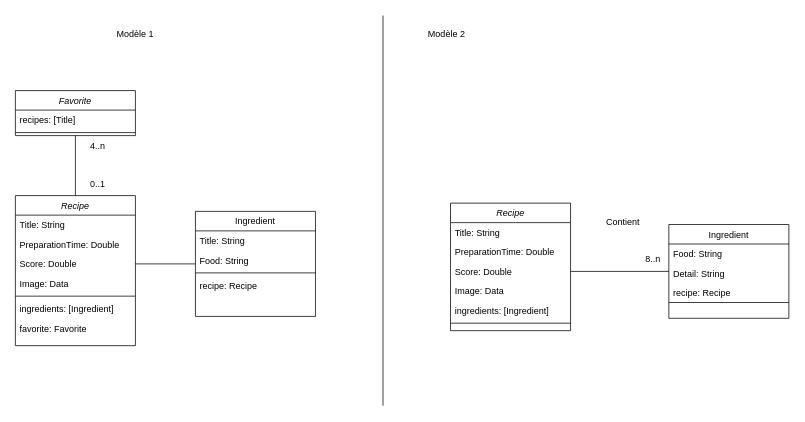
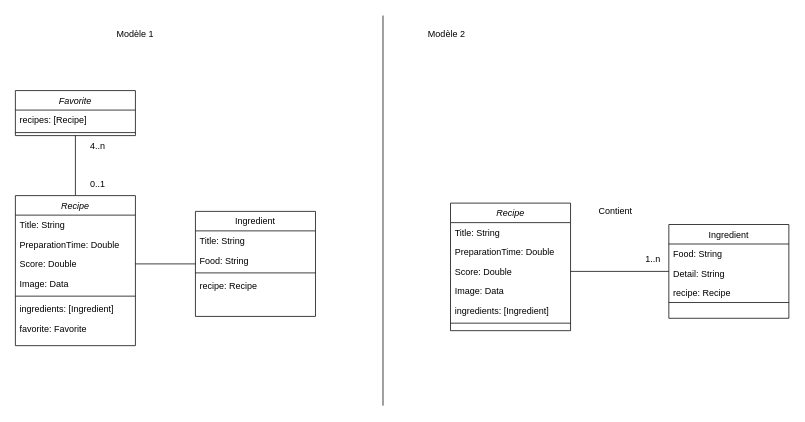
node "recipes: [Title]": label "recipes: [Title]" -> "recipes: [Recipe]"
node "Contient": moved (623, 222) -> (615, 211)
node "8..n": label "8..n" -> "1..n"
